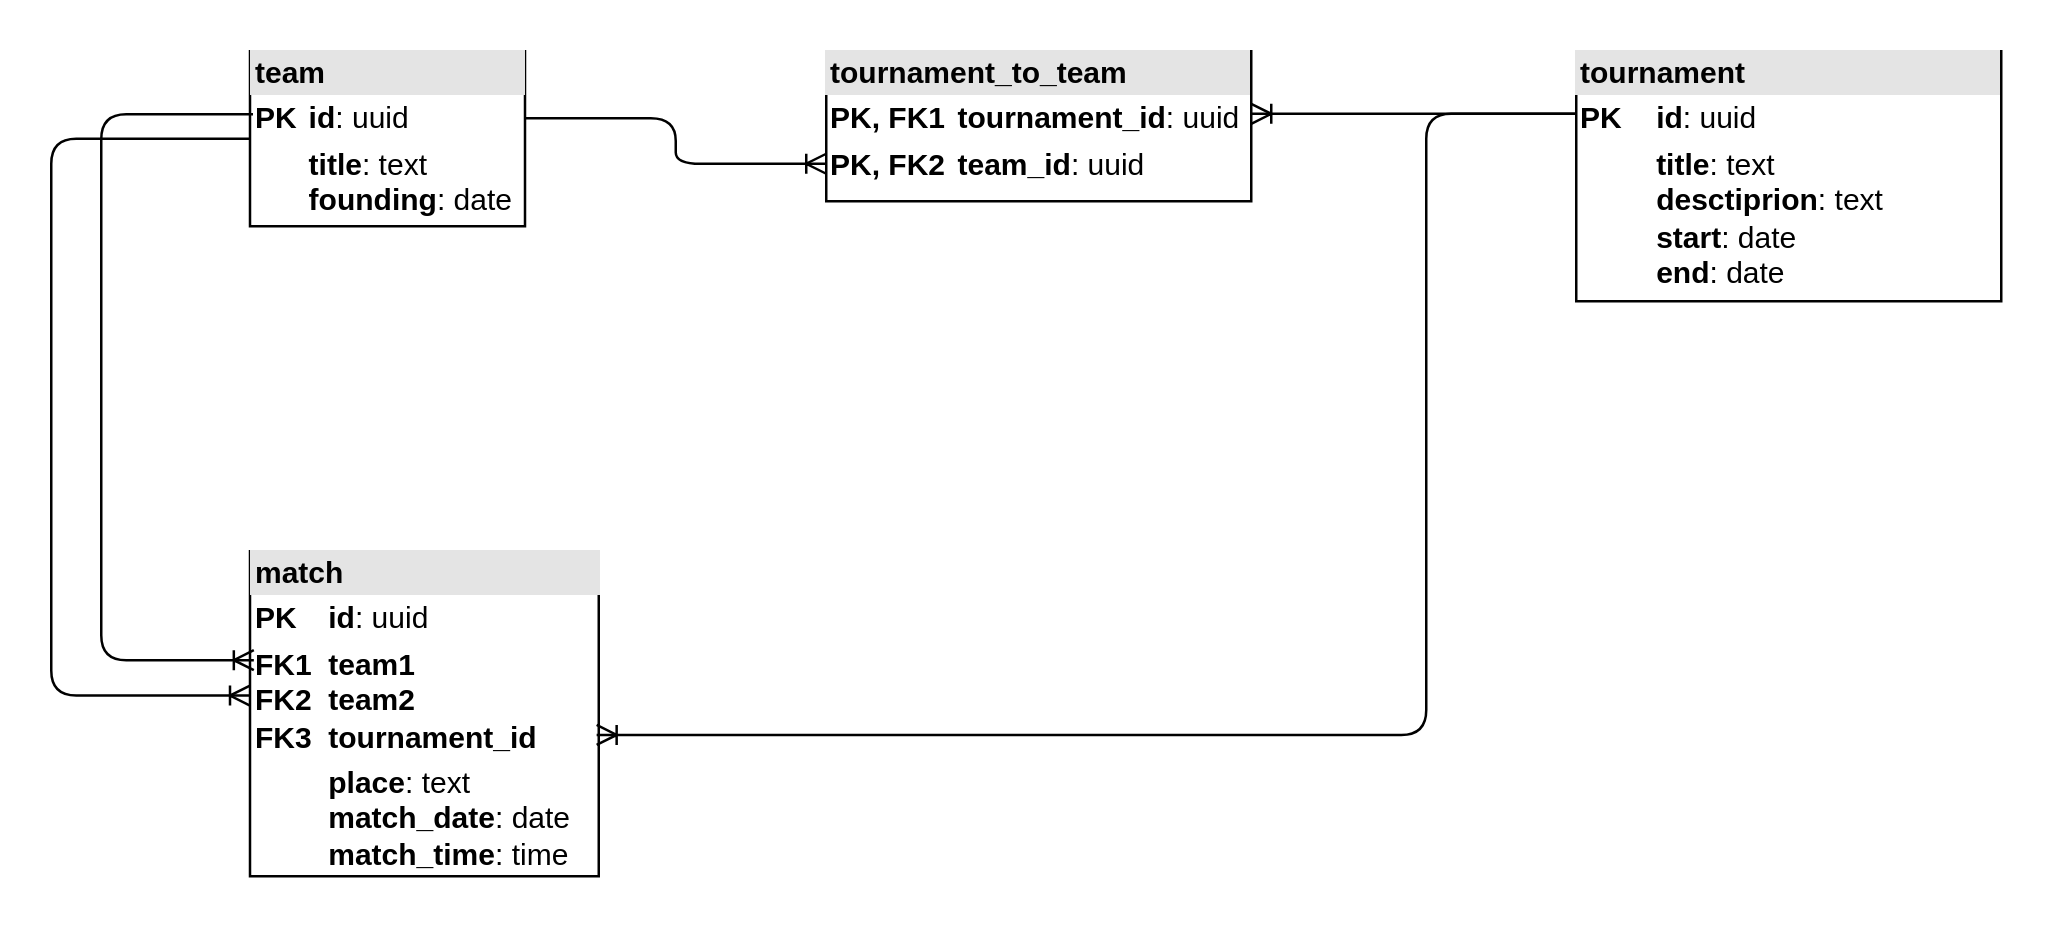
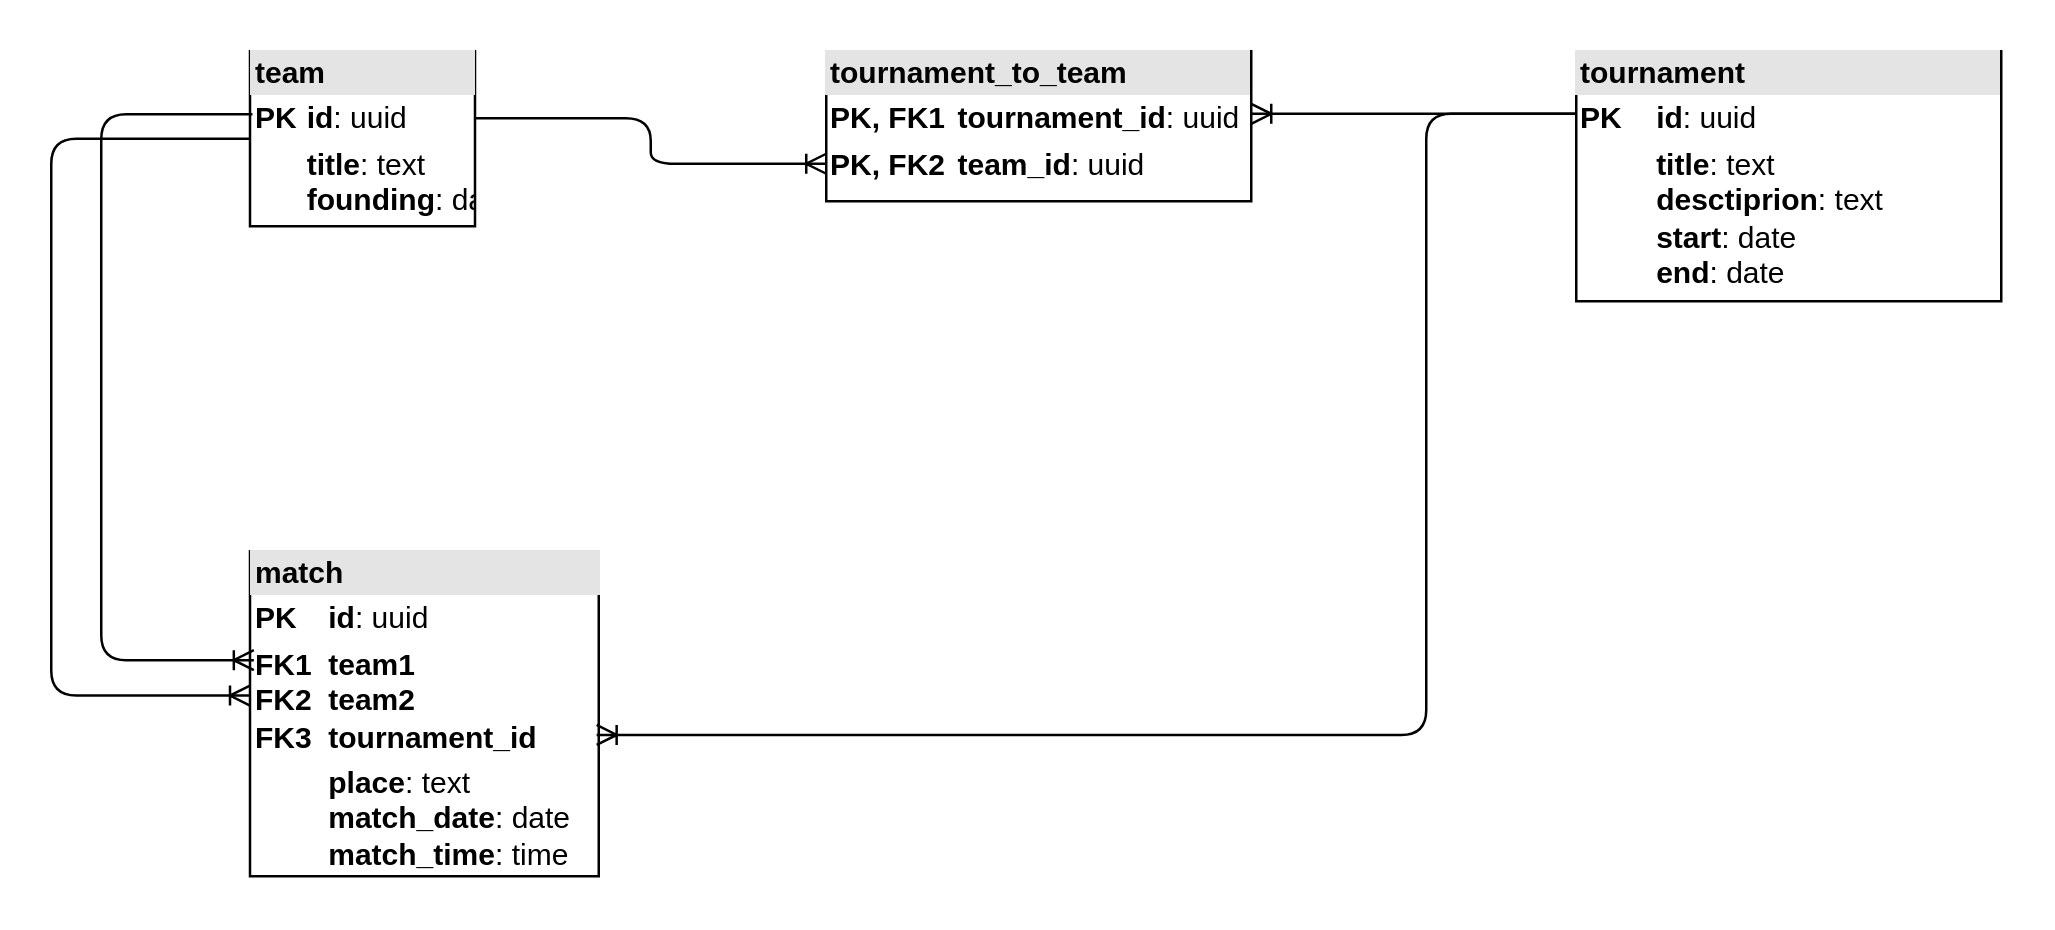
node "team PK id: uuid title: text founding: date": size 275x175 -> 225x175
